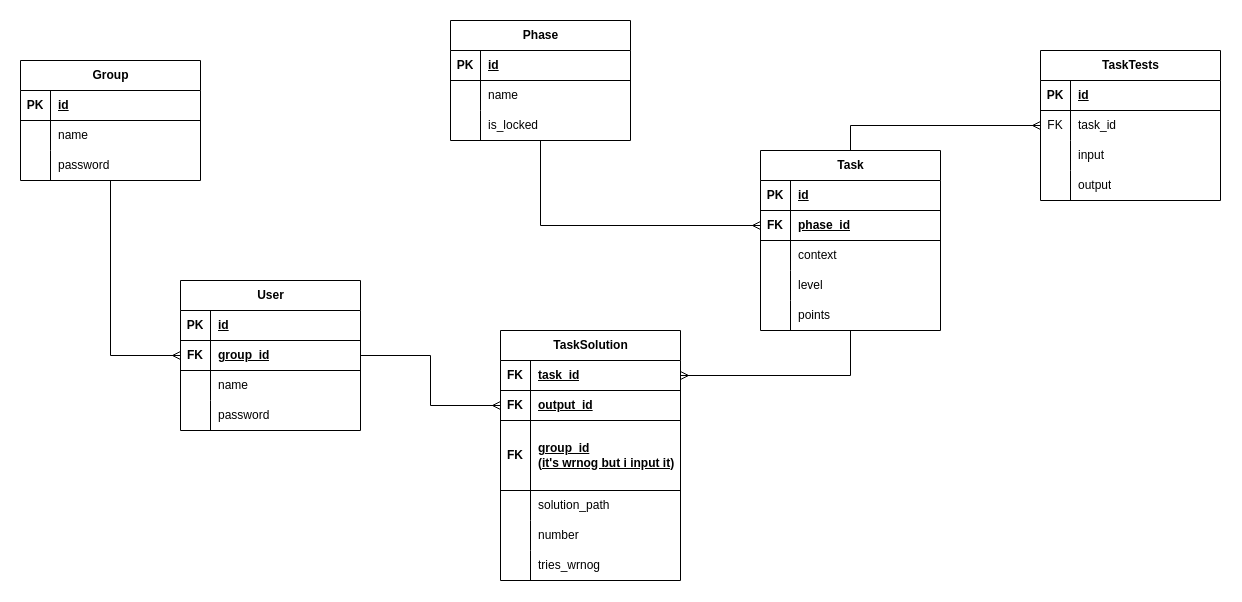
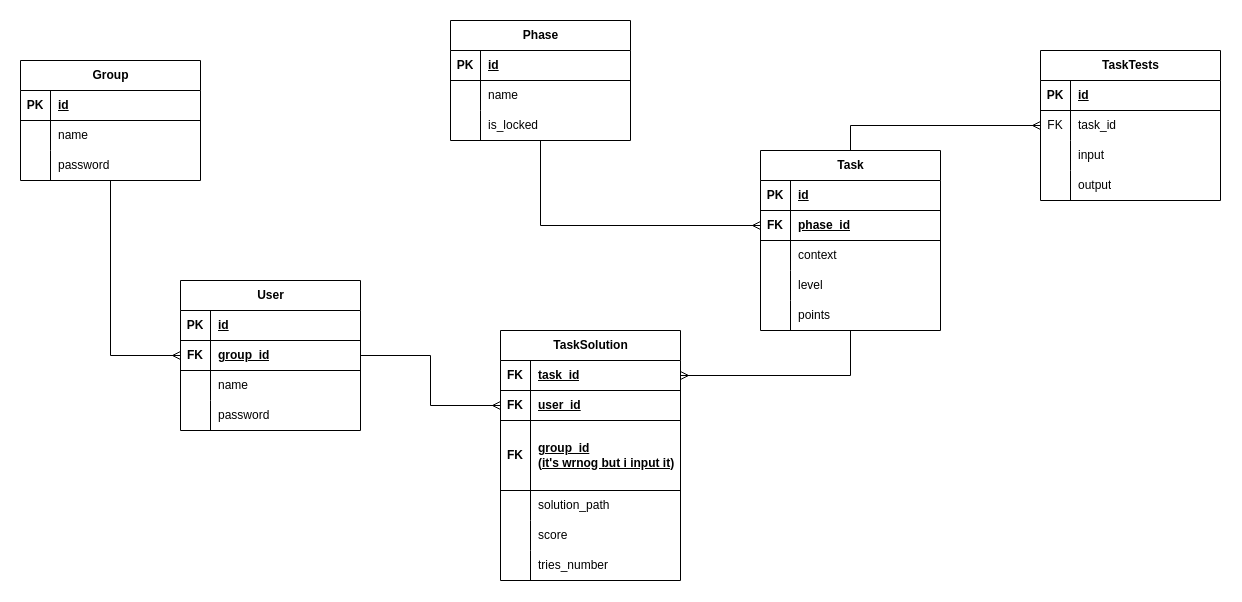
node "output_id": label "output_id" -> "user_id"
node "number": label "number" -> "score"
node "tries_wrnog": label "tries_wrnog" -> "tries_number"
